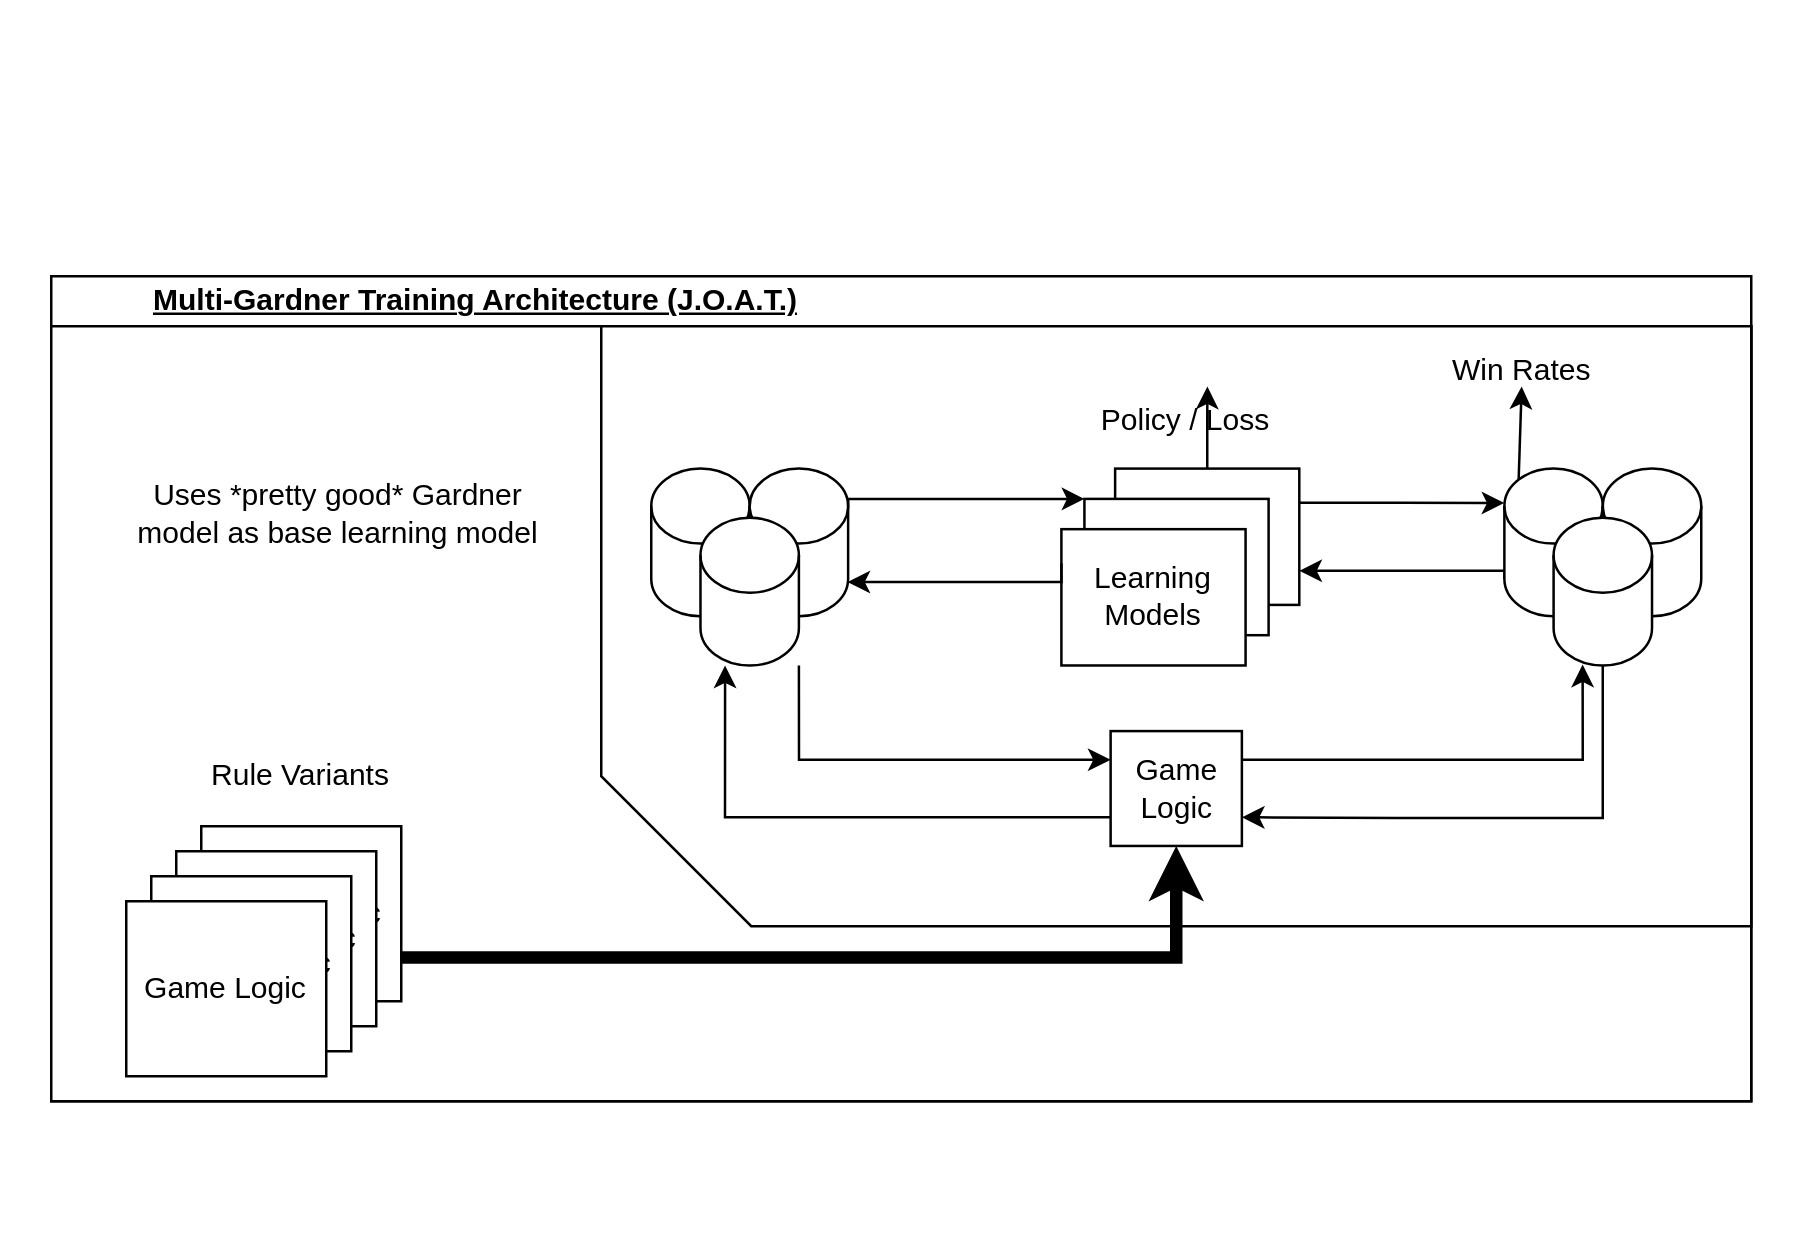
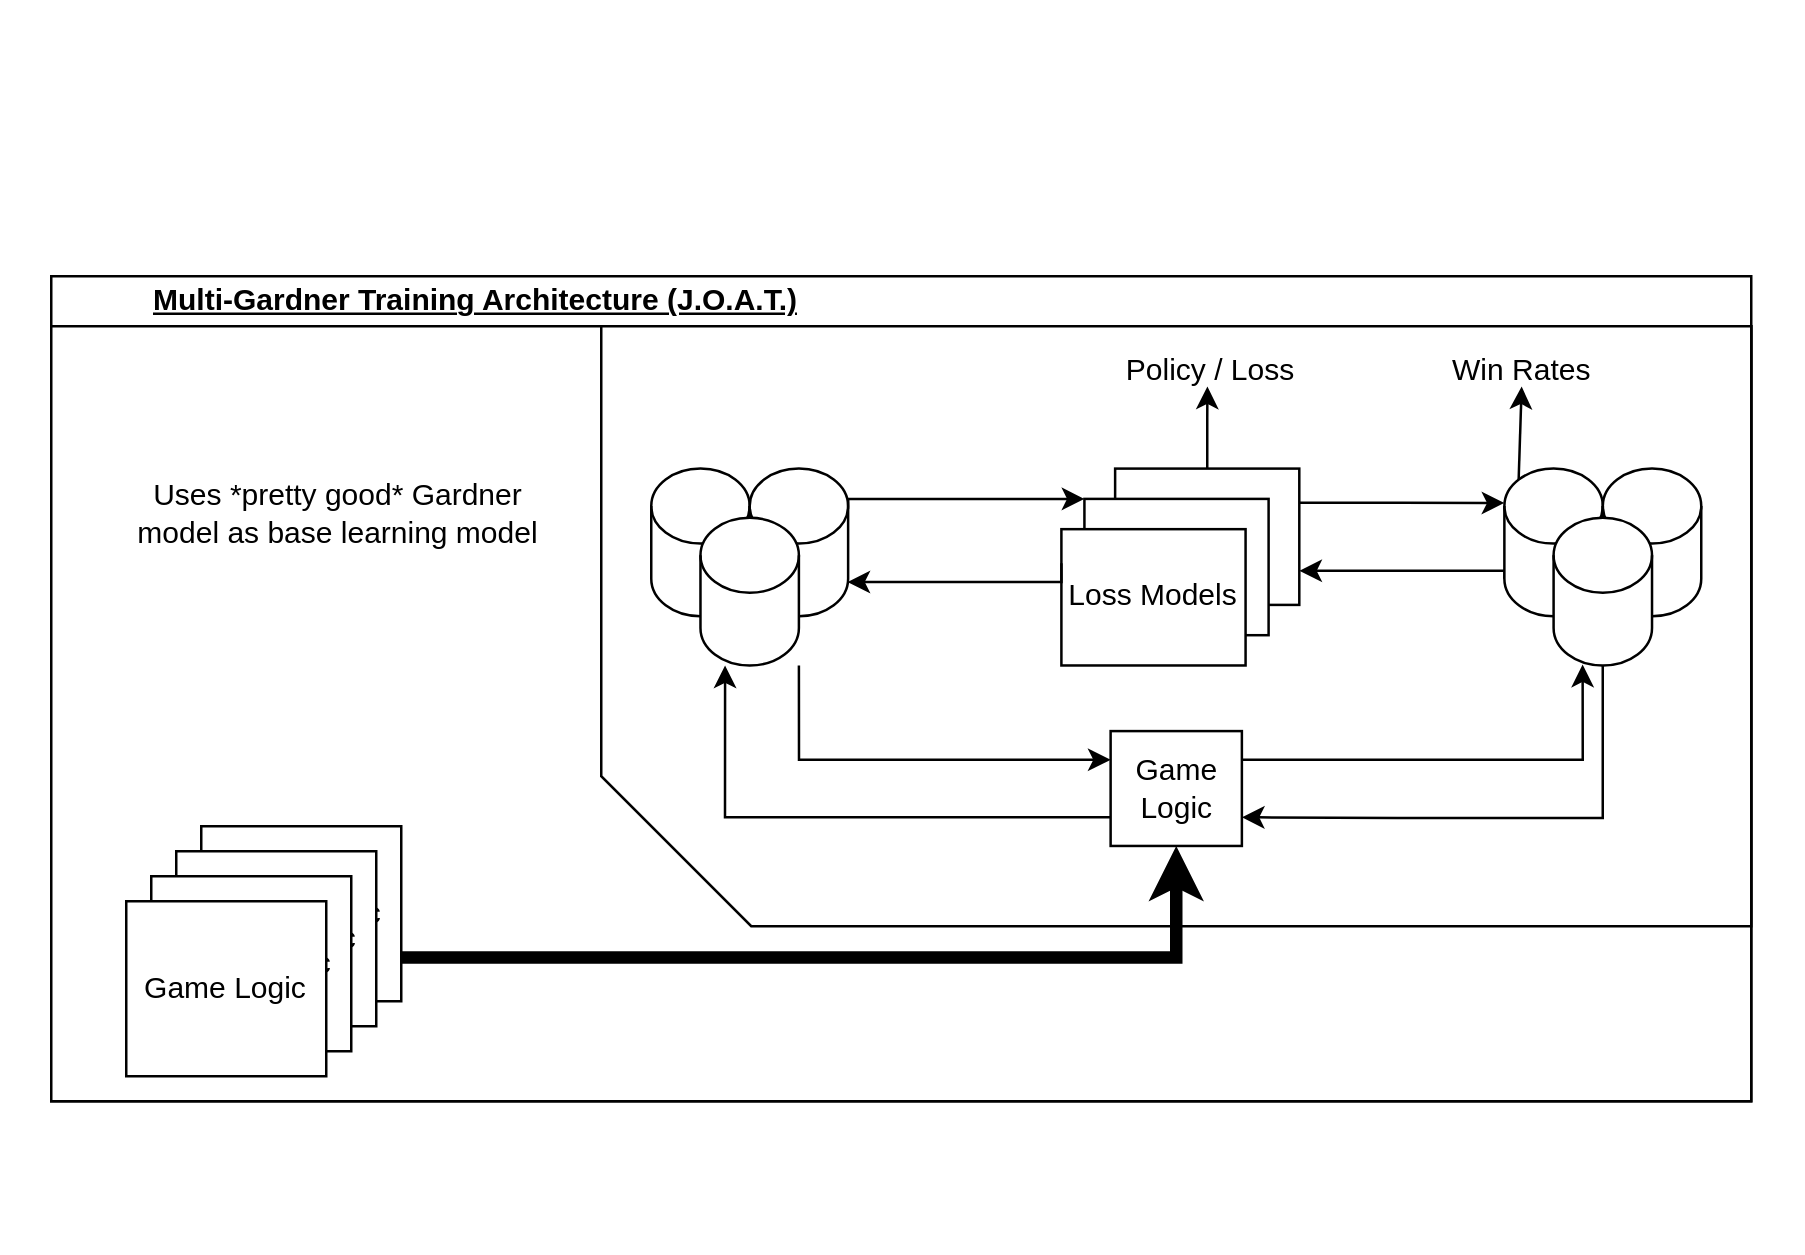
node "Policy / Loss": moved (1187, 420) -> (1212, 370)
node "Learning Models": label "Learning Models" -> "Loss Models"
node "Rule Variants": removed
